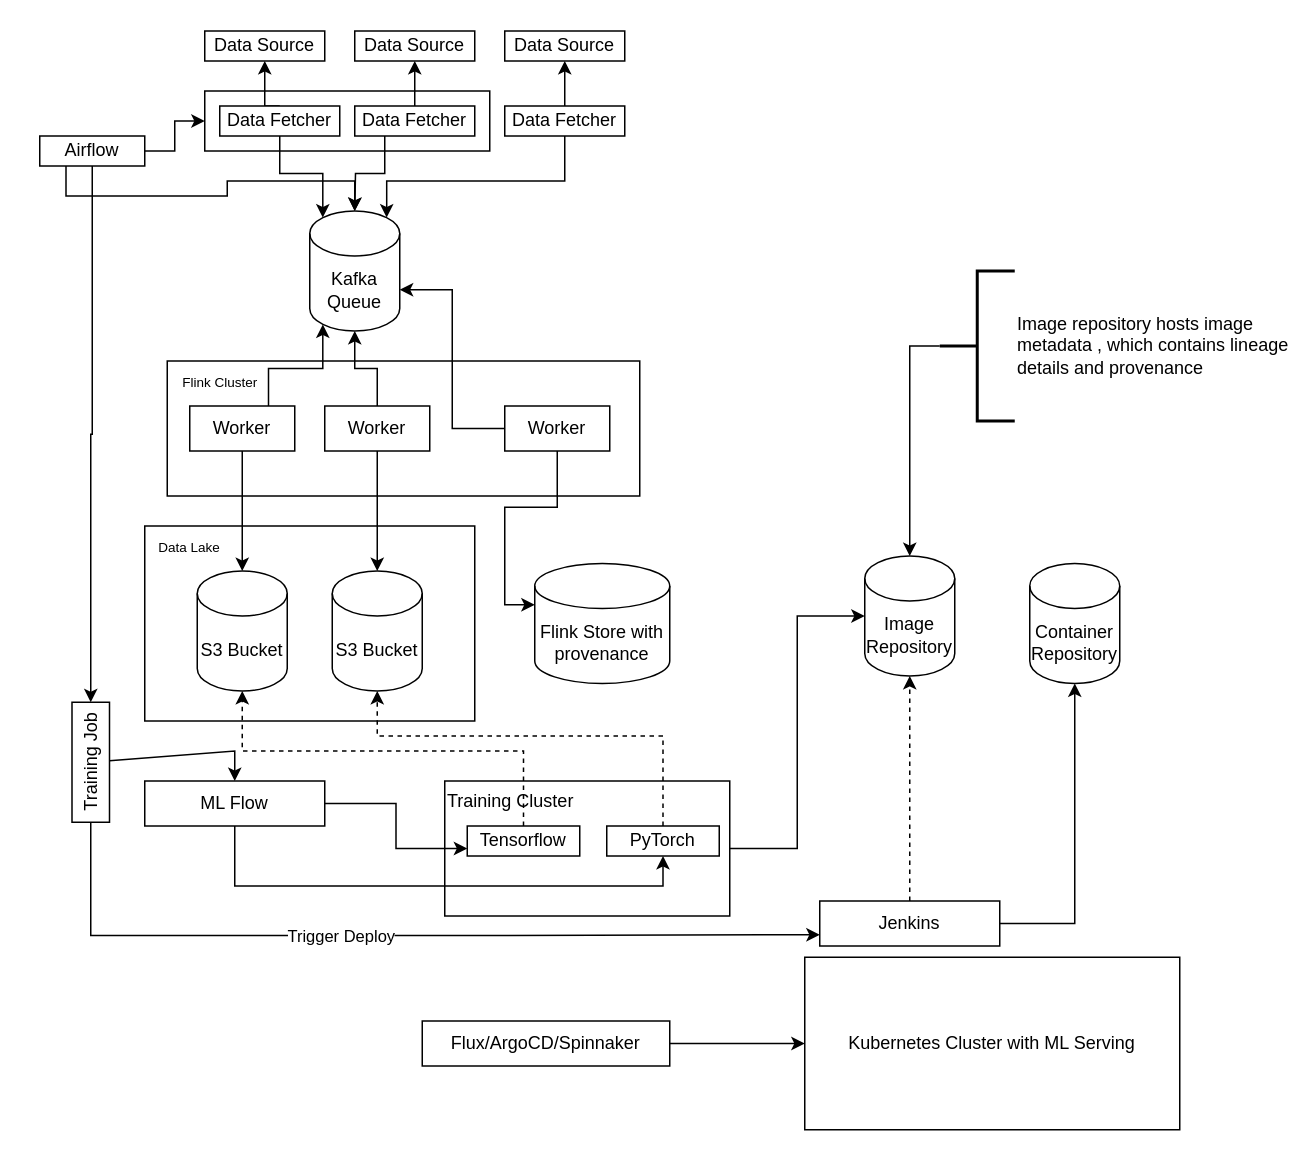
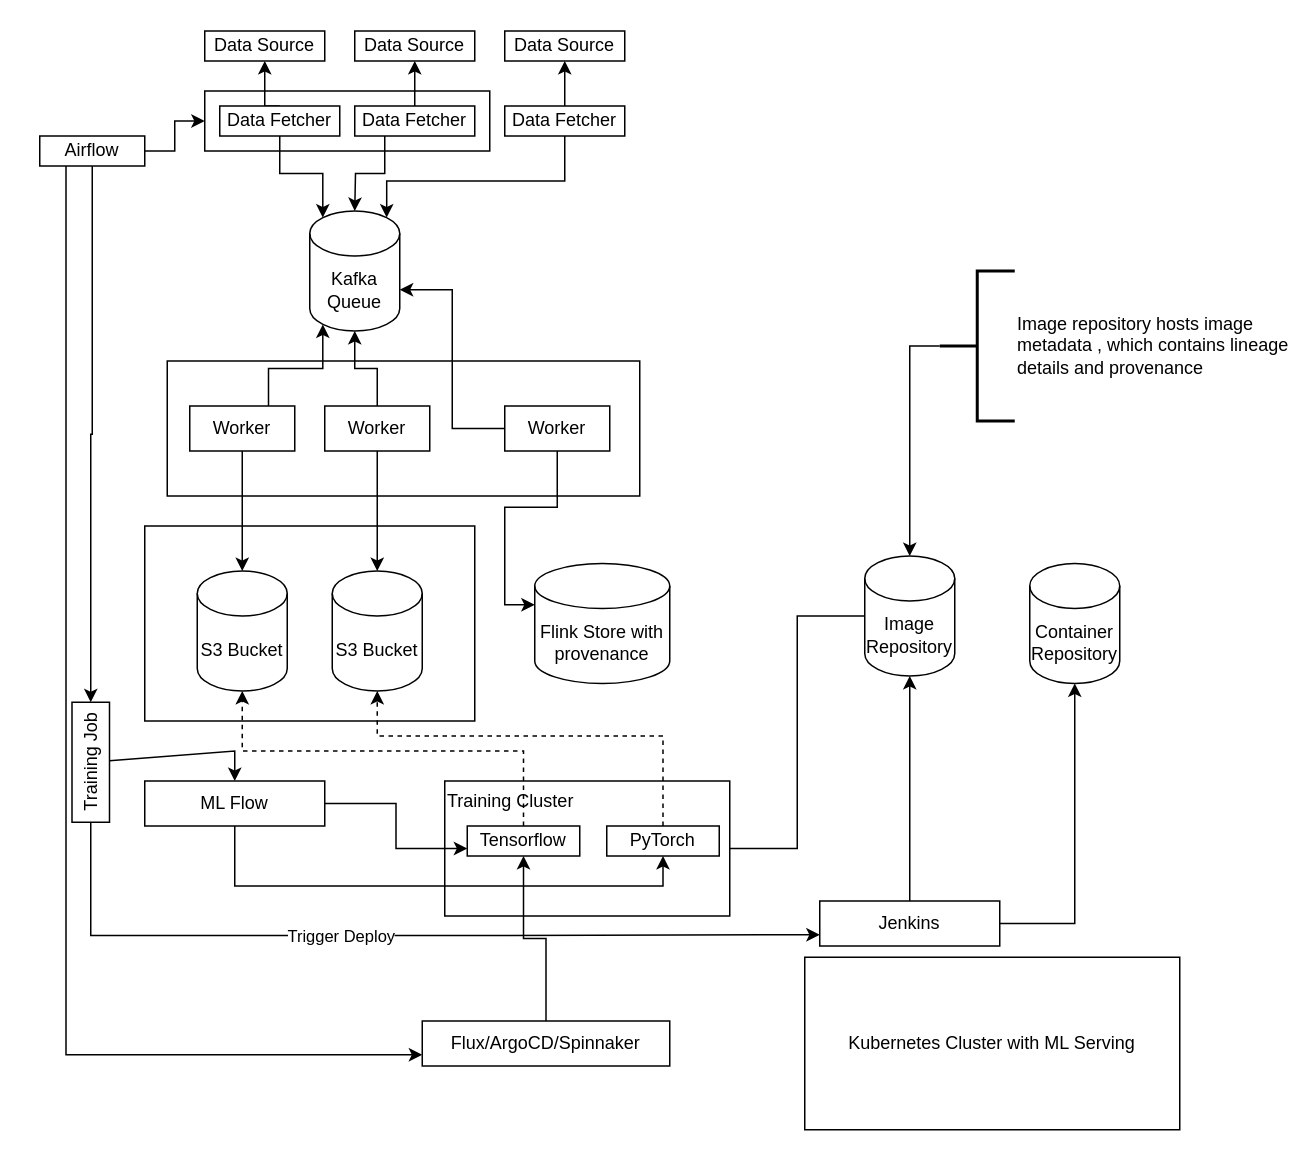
edge "Airflow" -> "Kafka Queue": now "Airflow" -> "Flux/ArgoCD/Spinnaker"
node "Flink Cluster": removed
node "Data Lake": removed
edge "Training Cluster" -> "Image Repository": arrowhead classic -> none
edge "Jenkins" -> "Image Repository": style dashed -> solid
edge "Flux/ArgoCD/Spinnaker" -> "Kubernetes Cluster with ML Serving": now "Flux/ArgoCD/Spinnaker" -> "Tensorflow"
